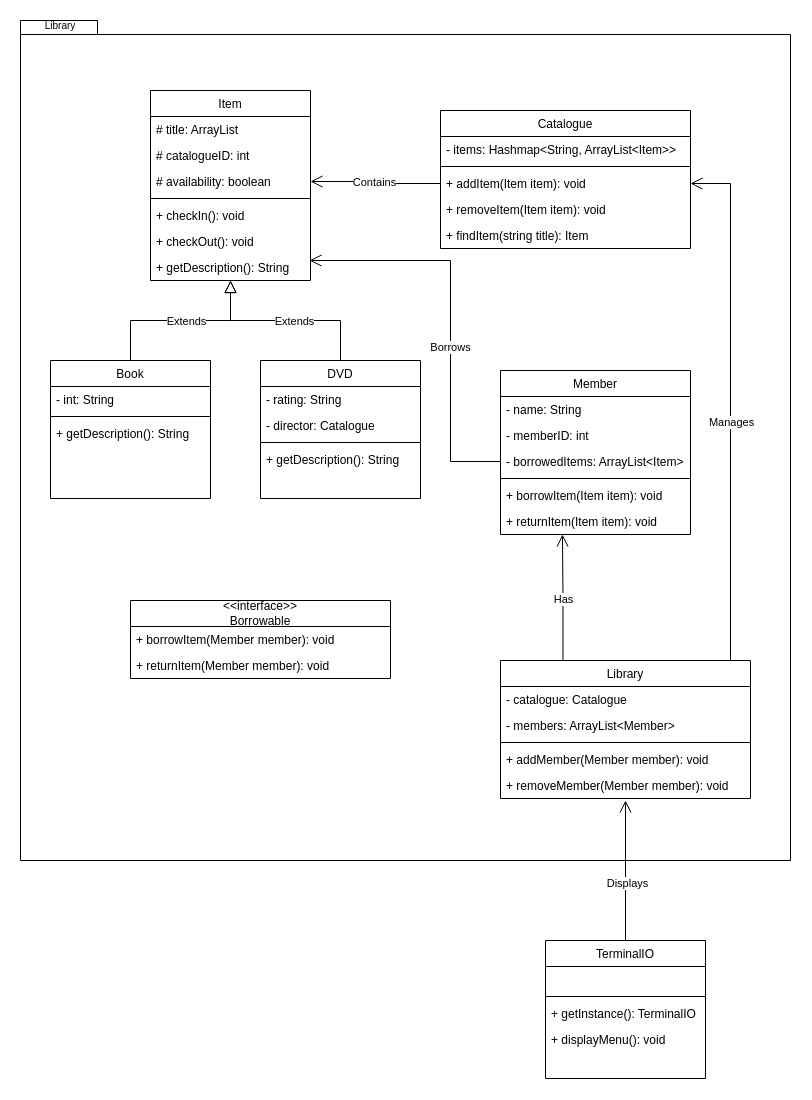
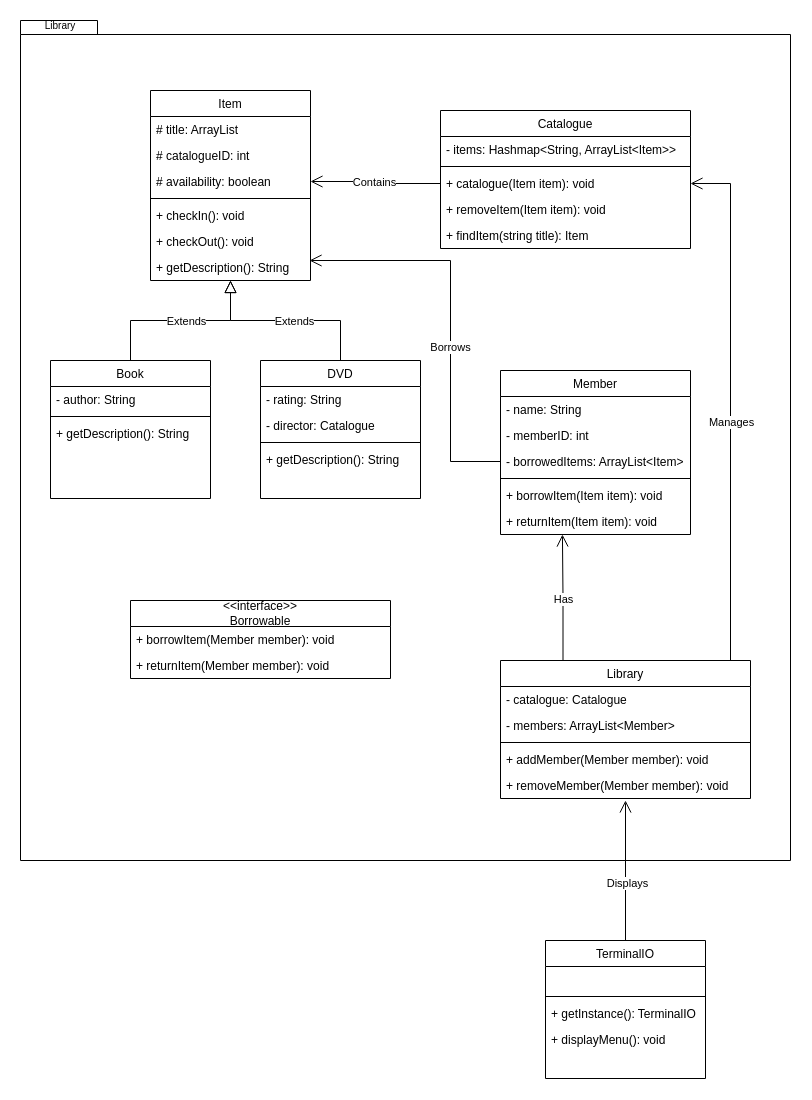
node "+ addItem(Item item): void": label "+ addItem(Item item): void" -> "+ catalogue(Item item): void"
node "- int: String": label "- int: String" -> "- author: String"
